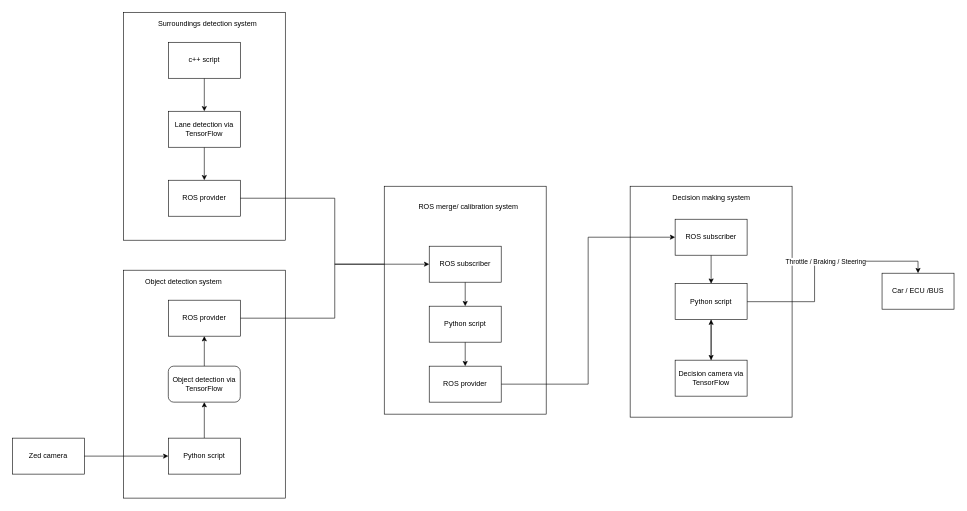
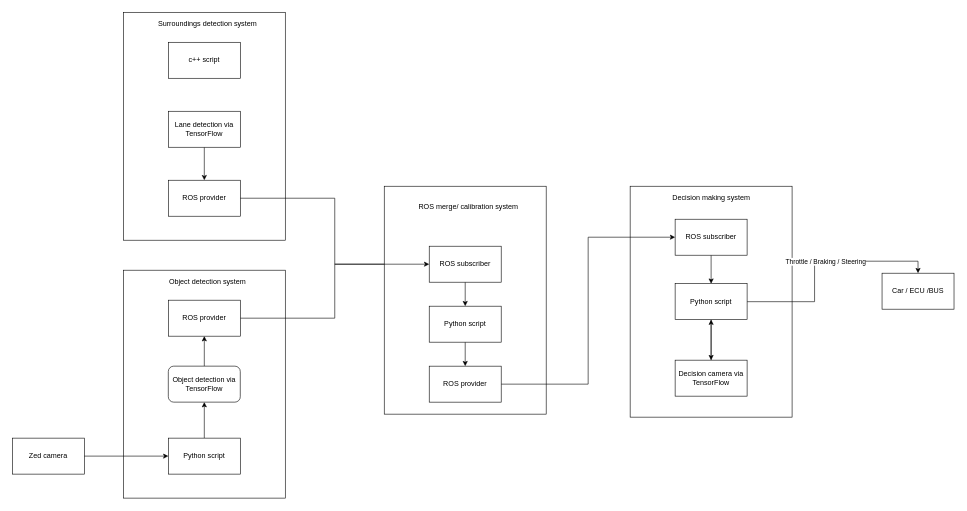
edge "c++ script" -> "Lane detection via TensorFlow": removed
node "Object detection system": moved (183, 282) -> (207, 282)
